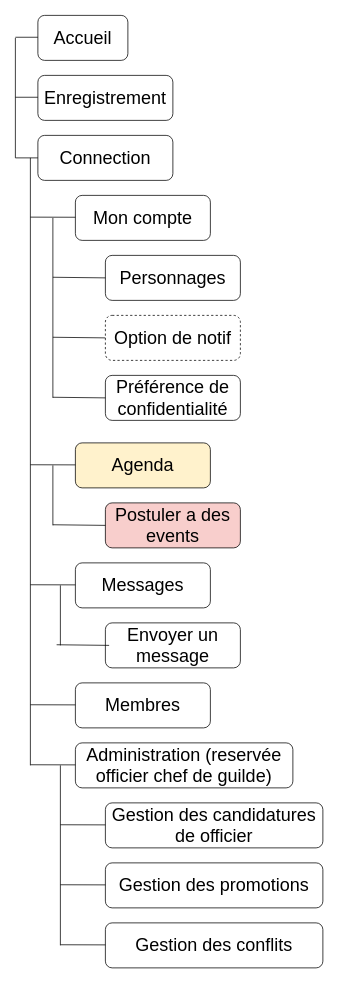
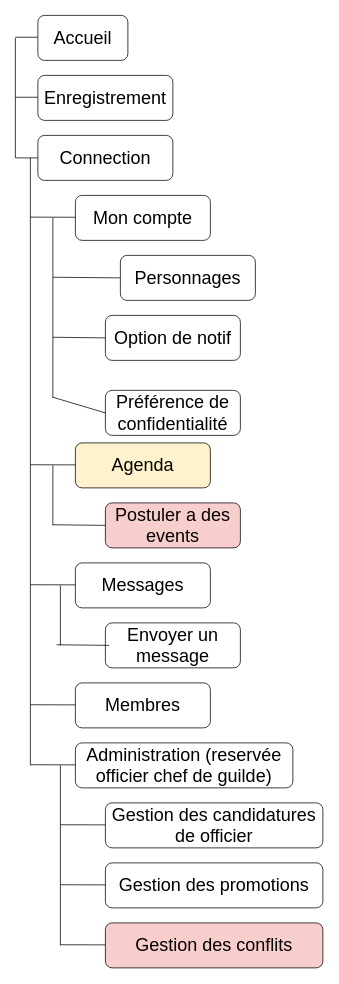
node "Personnages": moved (173, 278) -> (188, 278)
node "Option de notif": style dashed -> solid
node "Préférence de confidentialité": moved (173, 398) -> (173, 413)
node "Gestion des conflits": fillcolor #ffffff -> #f8cecc
